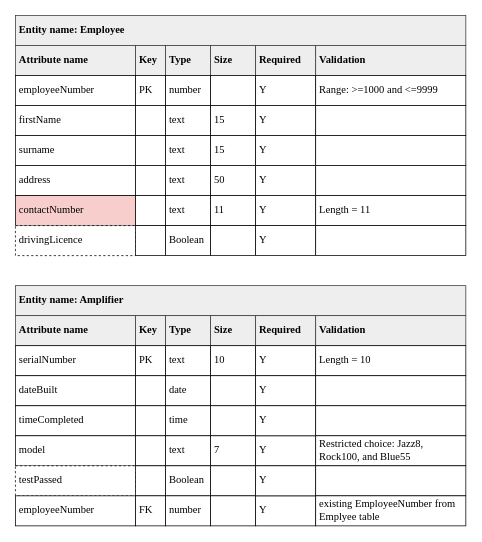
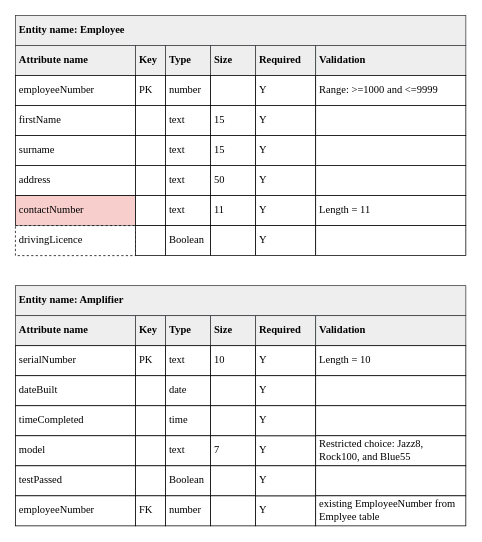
node "testPassed": style dashed -> solid
